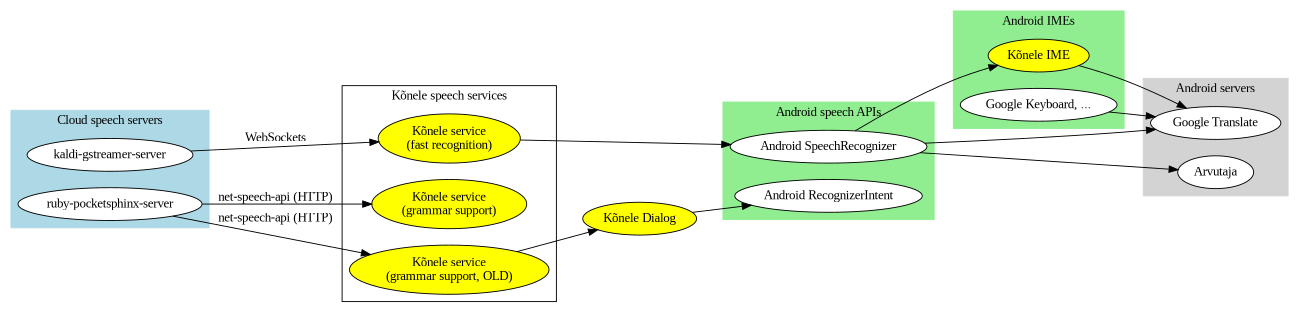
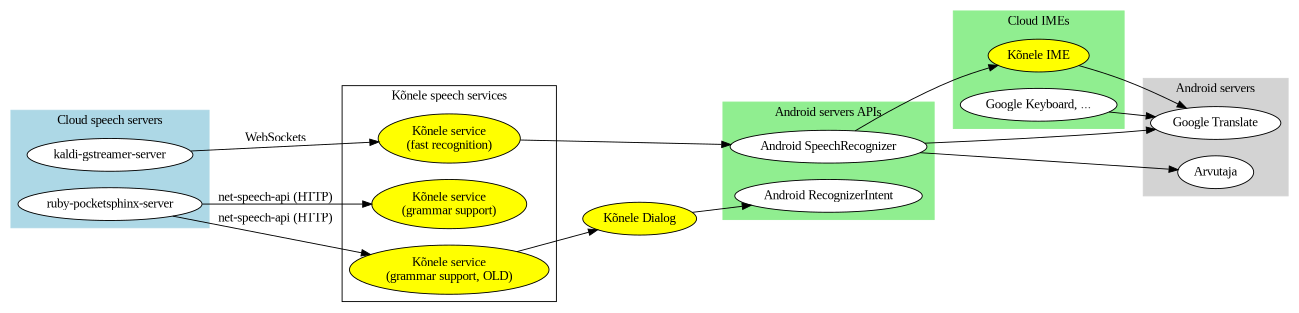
cluster "Android IMEs": label "Android IMEs" -> "Cloud IMEs"
cluster "Android speech APIs": label "Android speech APIs" -> "Android servers APIs"
